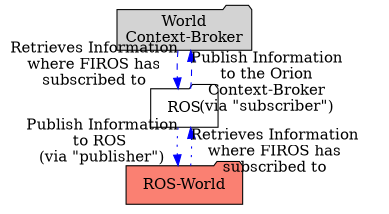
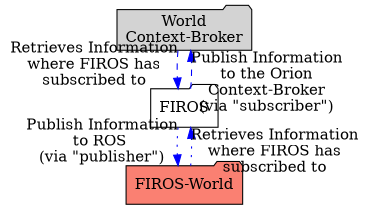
node "ROS": label "ROS" -> "FIROS"
node "ROS-World": label "ROS-World" -> "FIROS-World"
